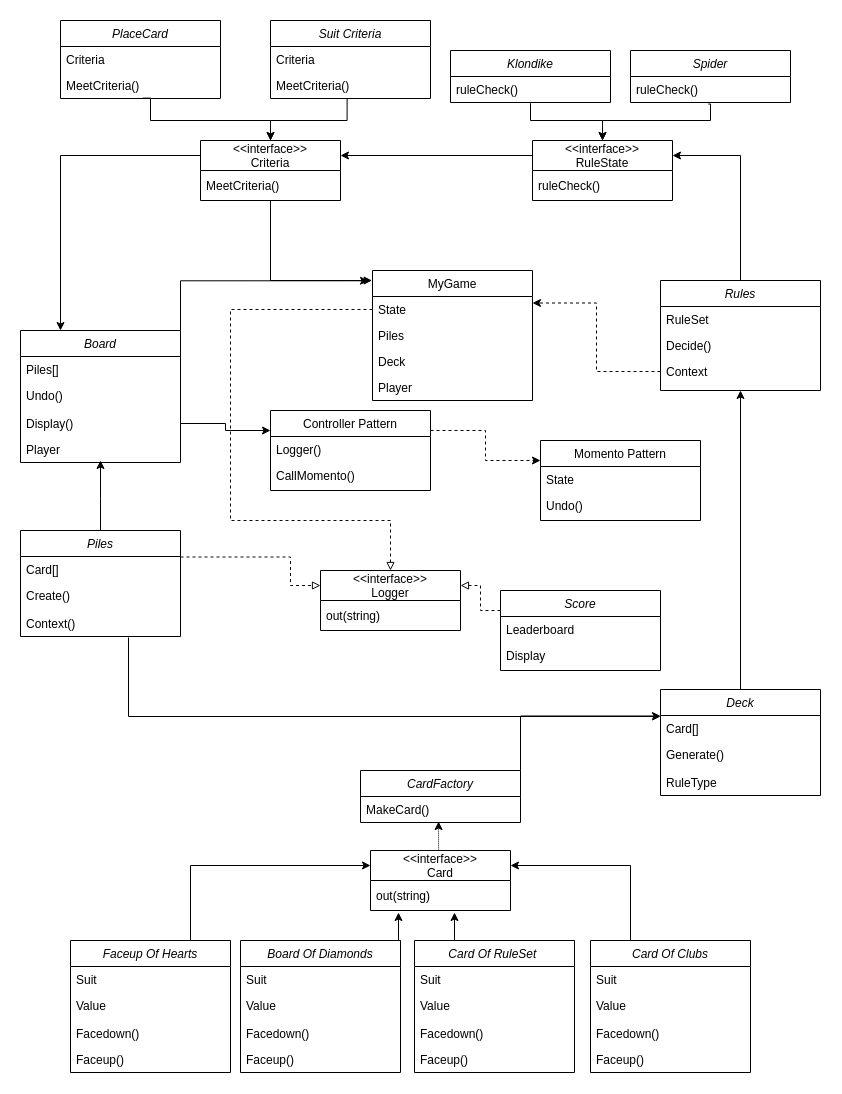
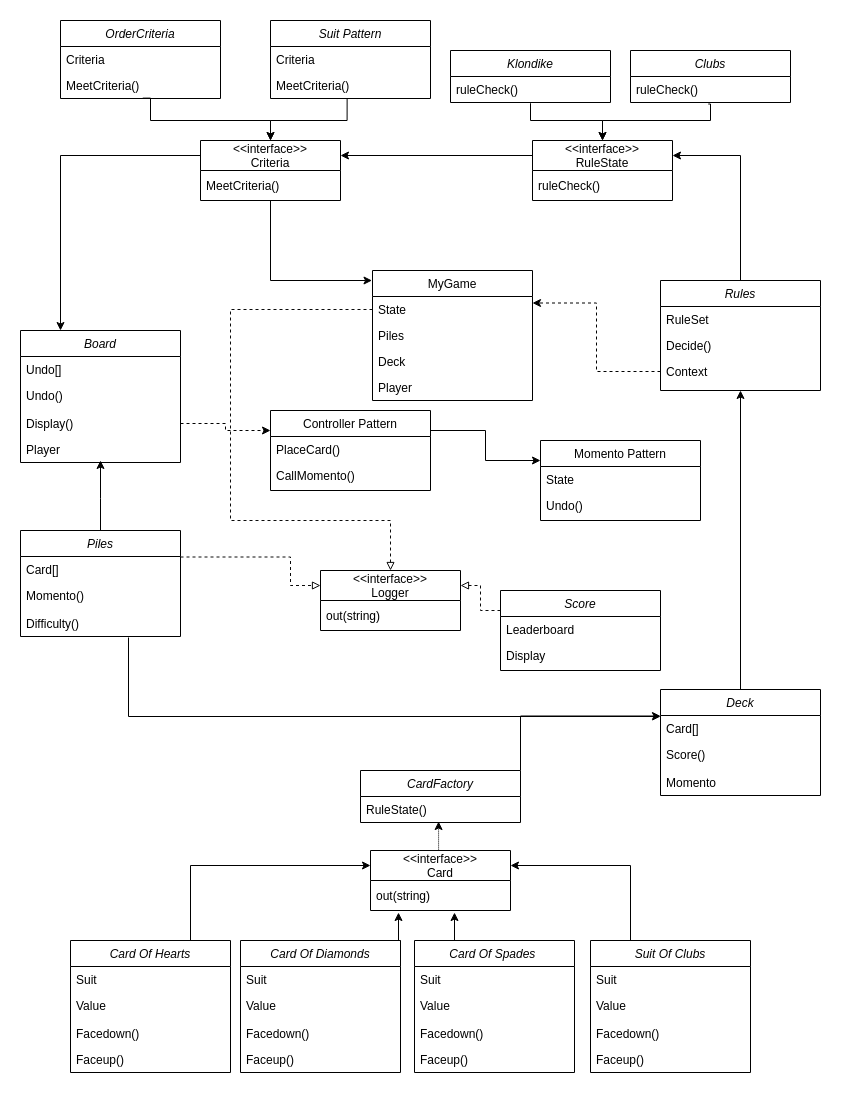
node "PlaceCard": label "PlaceCard" -> "OrderCriteria"
node "Suit Criteria": label "Suit Criteria" -> "Suit Pattern"
node "Spider": label "Spider" -> "Clubs"
edge "Board" -> "MyGame": removed
node "Piles[]": label "Piles[]" -> "Undo[]"
edge "Display()" -> "Controller Pattern": style solid -> dashed
edge "Controller Pattern" -> "Momento Pattern": style dashed -> solid
node "Logger()": label "Logger()" -> "PlaceCard()"
node "Create()": label "Create()" -> "Momento()"
node "Context()": label "Context()" -> "Difficulty()"
node "Generate()": label "Generate()" -> "Score()"
node "RuleType": label "RuleType" -> "Momento"
node "MakeCard()": label "MakeCard()" -> "RuleState()"
node "Faceup Of Hearts": label "Faceup Of Hearts" -> "Card Of Hearts"
node "Board Of Diamonds": label "Board Of Diamonds" -> "Card Of Diamonds"
node "Card Of RuleSet": label "Card Of RuleSet" -> "Card Of Spades"
node "Card Of Clubs": label "Card Of Clubs" -> "Suit Of Clubs"
